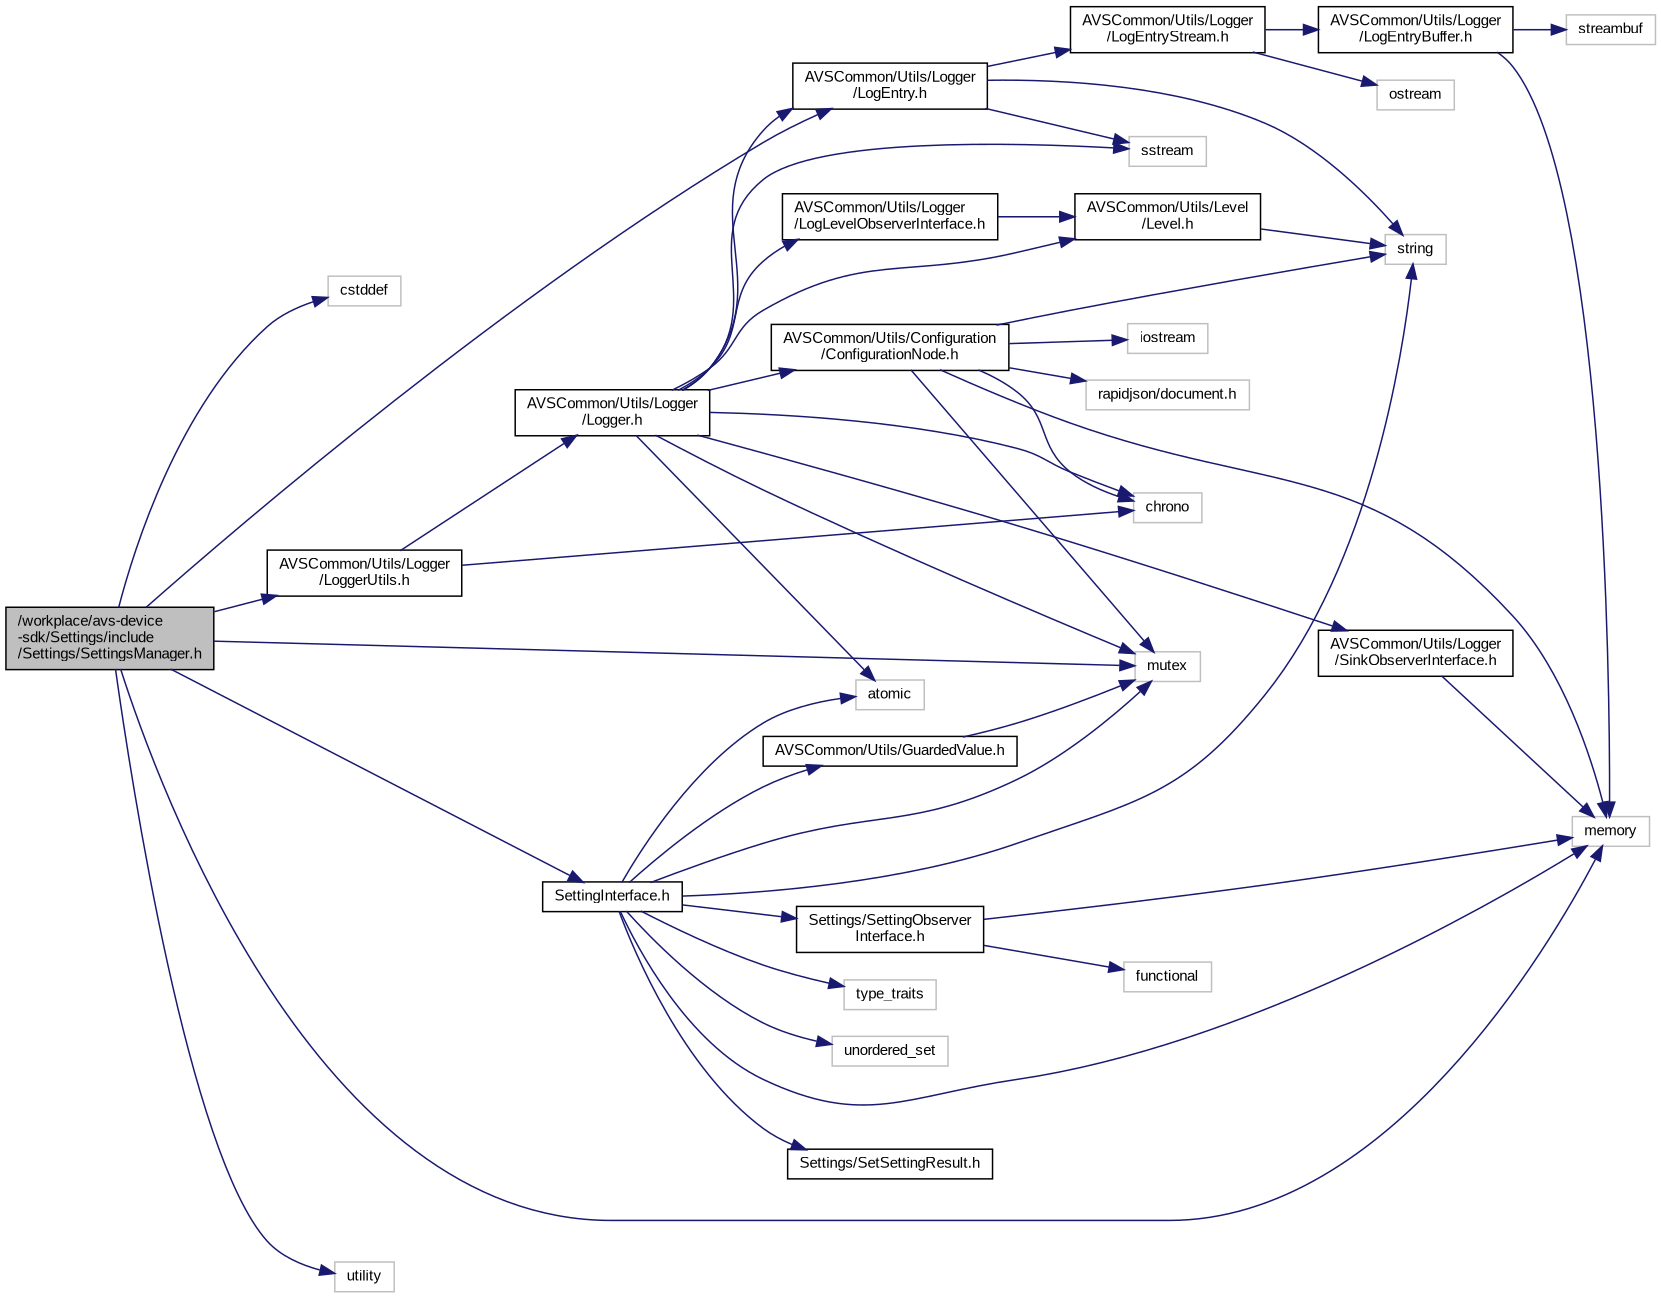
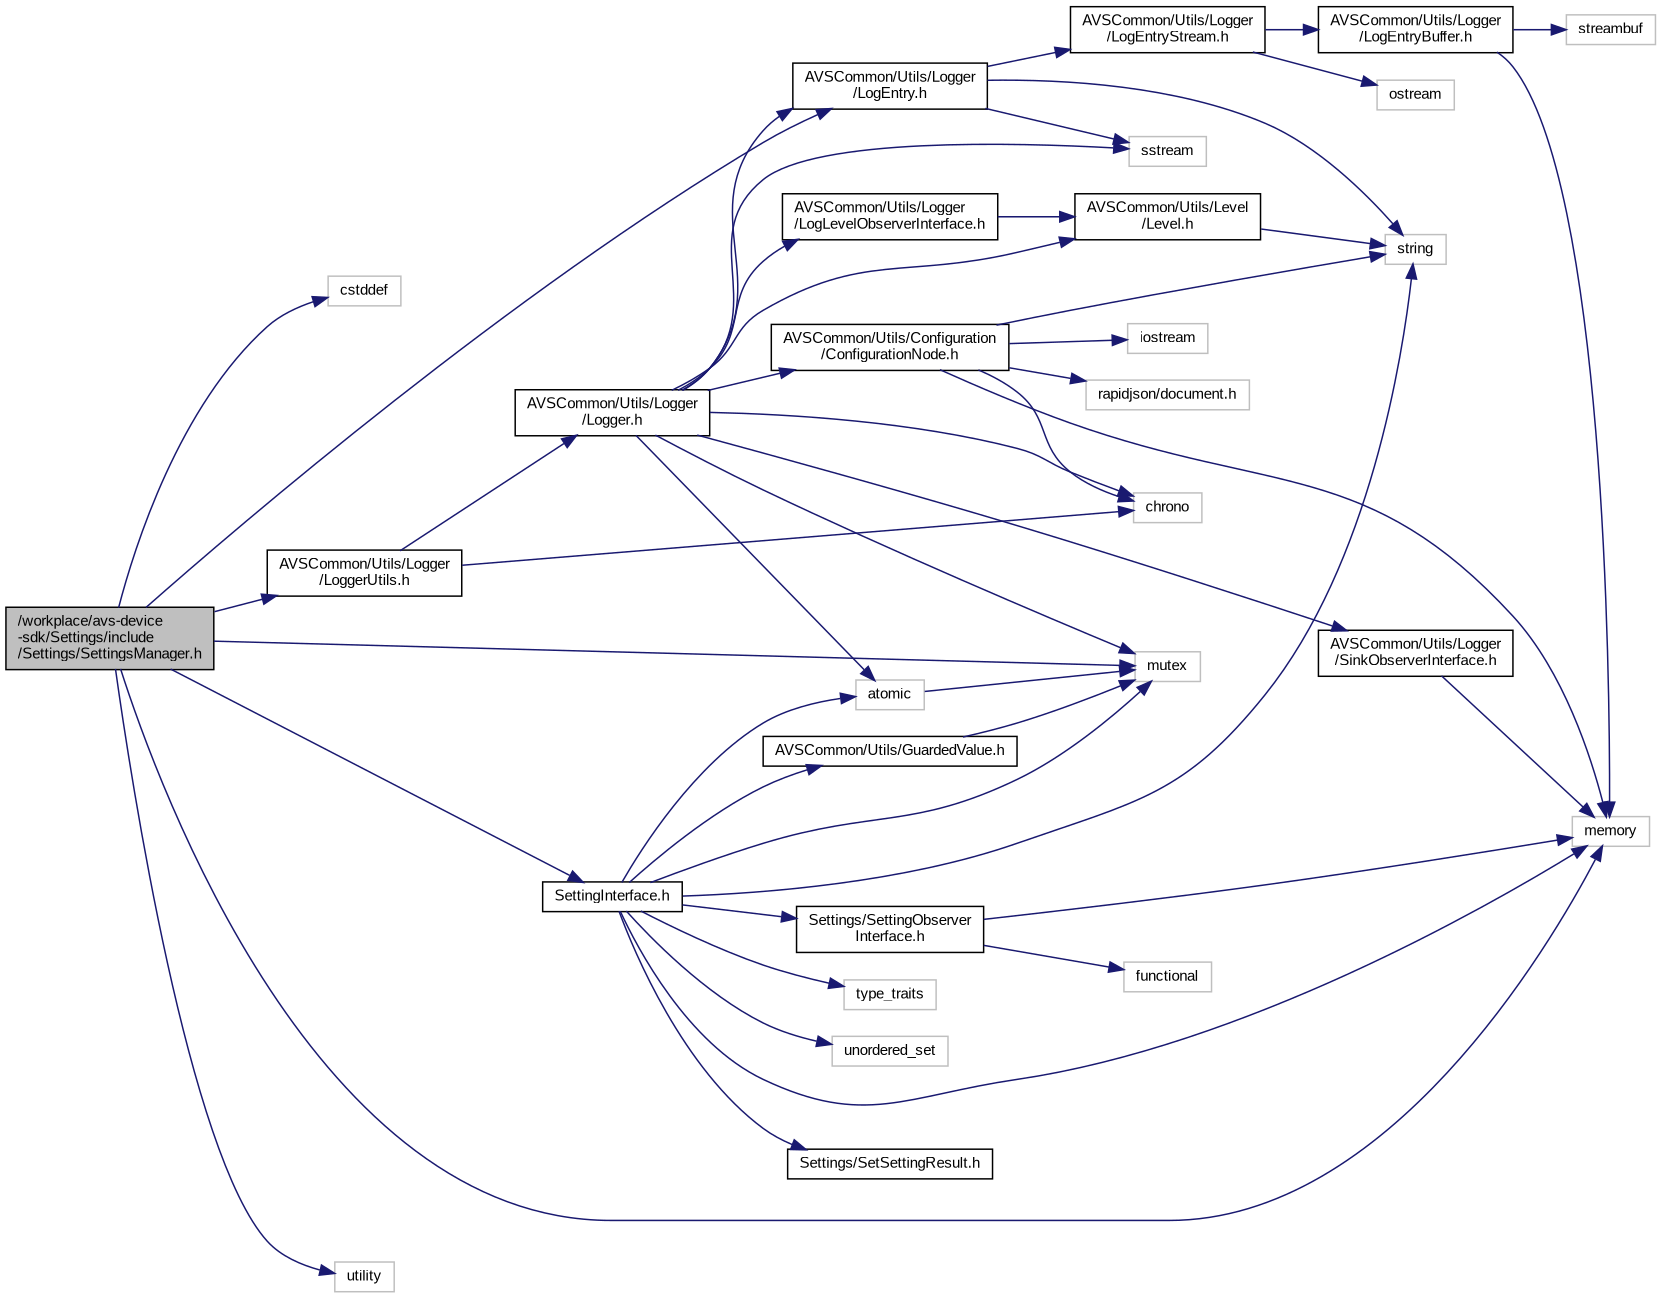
edge "AVSCommon/Utils/Configuration /ConfigurationNode.h" -> "mutex": now "atomic" -> "mutex"
